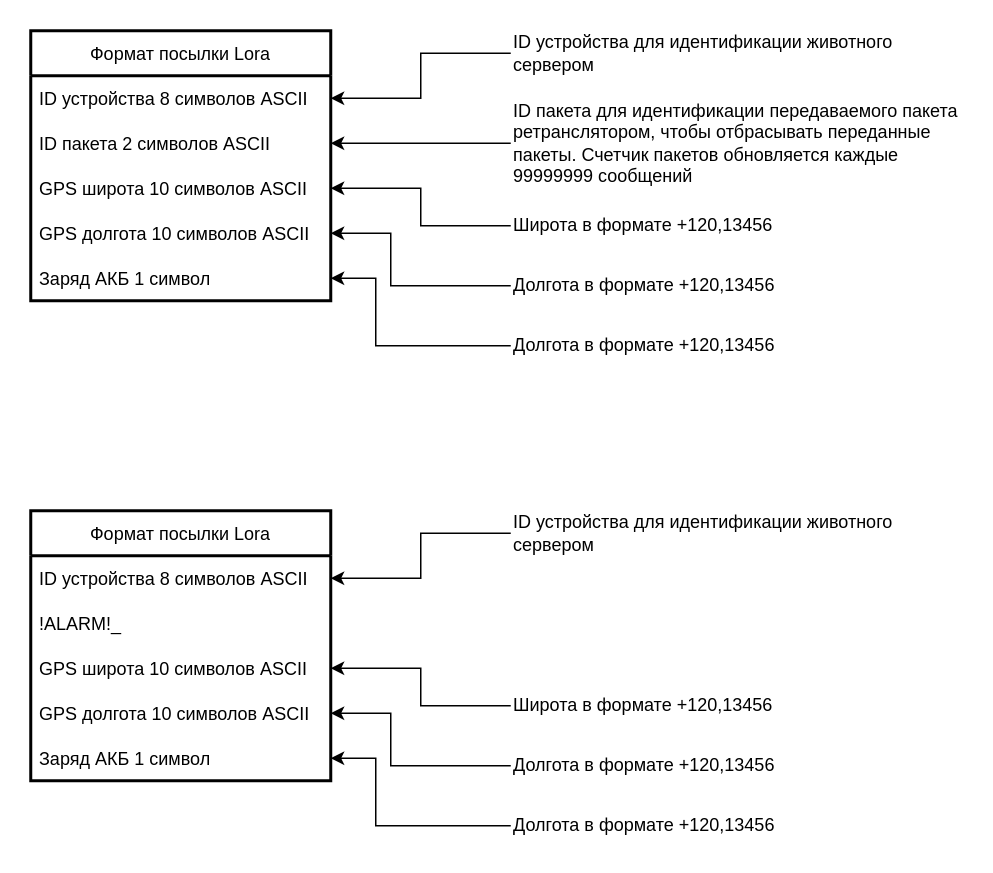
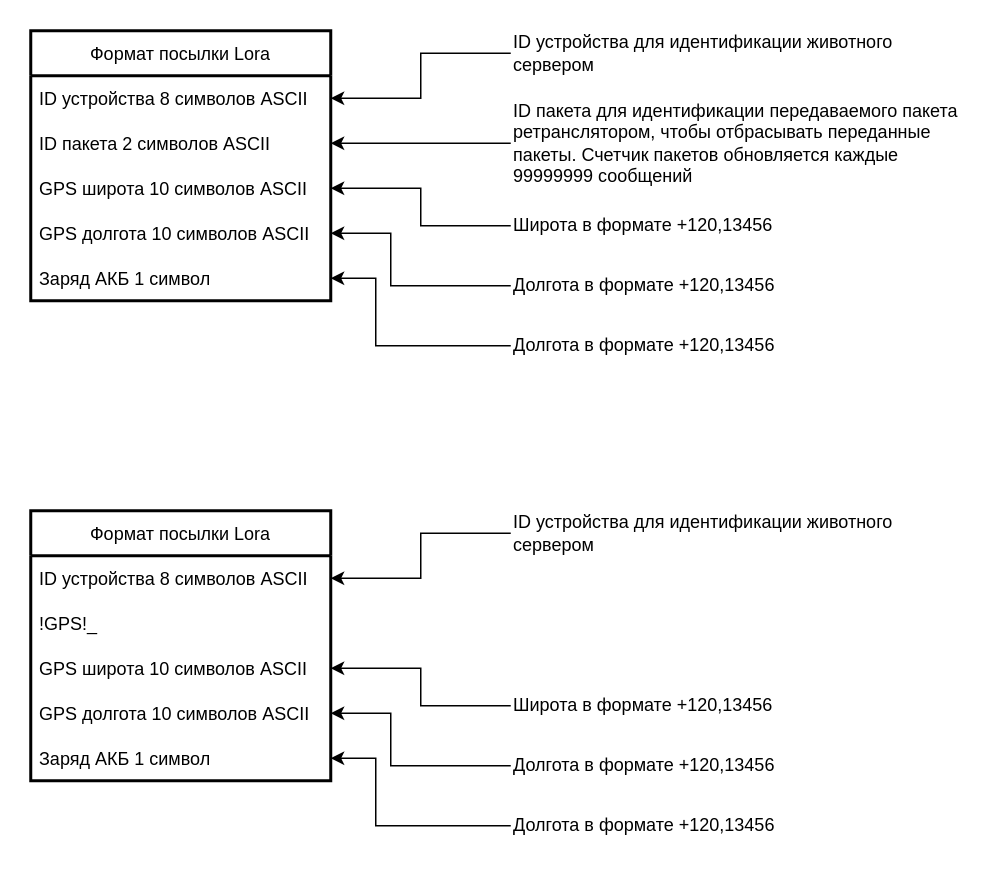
node "!ALARM!_": label "!ALARM!_" -> "!GPS!_"
